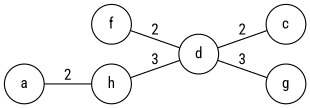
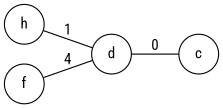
edge "f" -- "d": label "2" -> "4"
edge "c" -- "d": label "2" -> "0"
edge "d" -- "h": label "3" -> "1"
node "a": removed
node "g": removed
